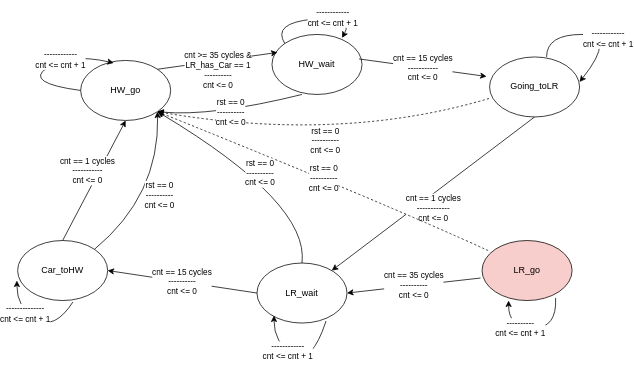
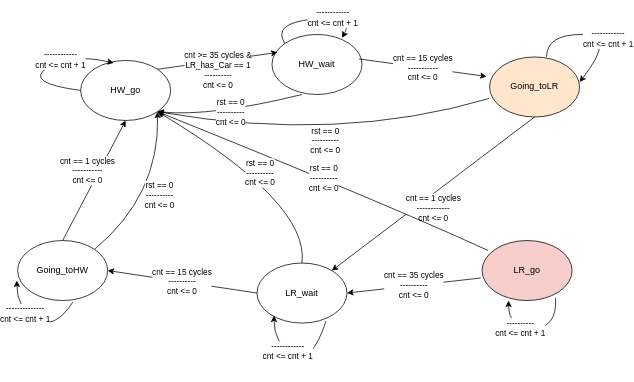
node "Going_toLR": fillcolor #ffffff -> #ffe6cc
edge "Going_toLR" -> "HW_go": style dashed -> solid
edge "LR_go" -> "HW_go": style dashed -> solid
node "Car_toHW": label "Car_toHW" -> "Going_toHW"
